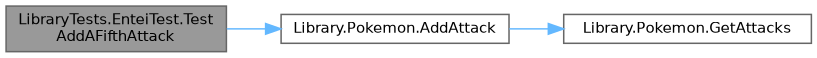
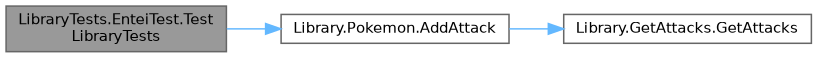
node "LibraryTests.EnteiTest.Test AddAFifthAttack": label "LibraryTests.EnteiTest.Test AddAFifthAttack" -> "LibraryTests.EnteiTest.Test LibraryTests"
node "Library.Pokemon.GetAttacks": label "Library.Pokemon.GetAttacks" -> "Library.GetAttacks.GetAttacks"
